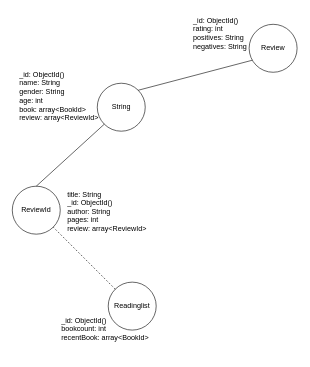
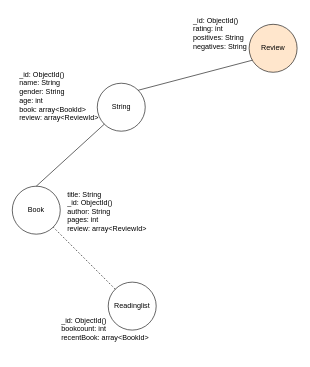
node "Review": fillcolor #ffffff -> #ffe6cc
node "ReviewId": label "ReviewId" -> "Book"
